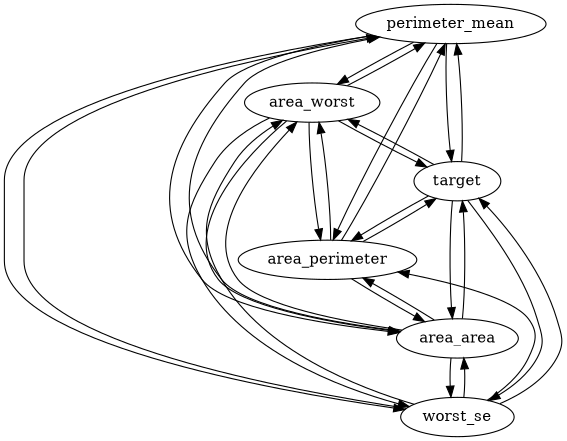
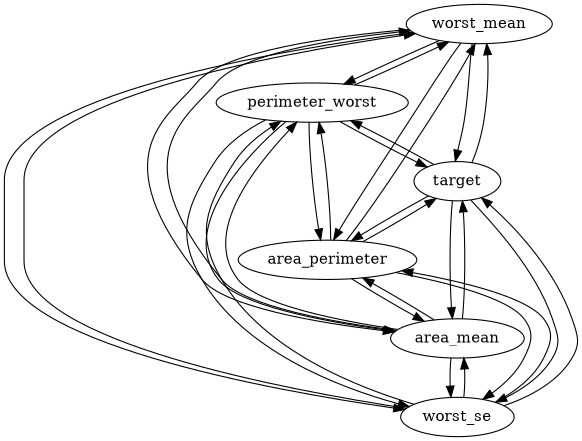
node "perimeter_mean": label "perimeter_mean" -> "worst_mean"
node "area_worst": label "area_worst" -> "perimeter_worst"
edge "area_perimeter" -> "worst_se": added
node "area_area": label "area_area" -> "area_mean"
